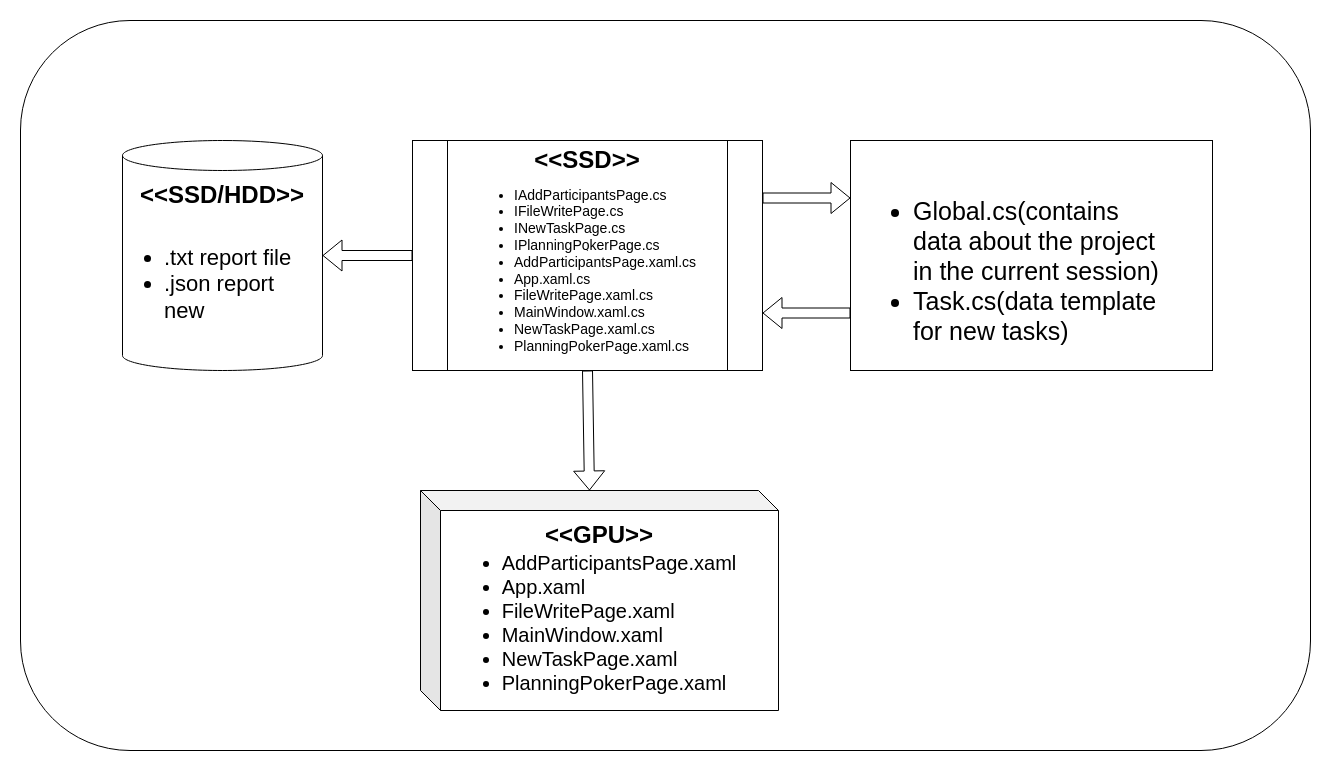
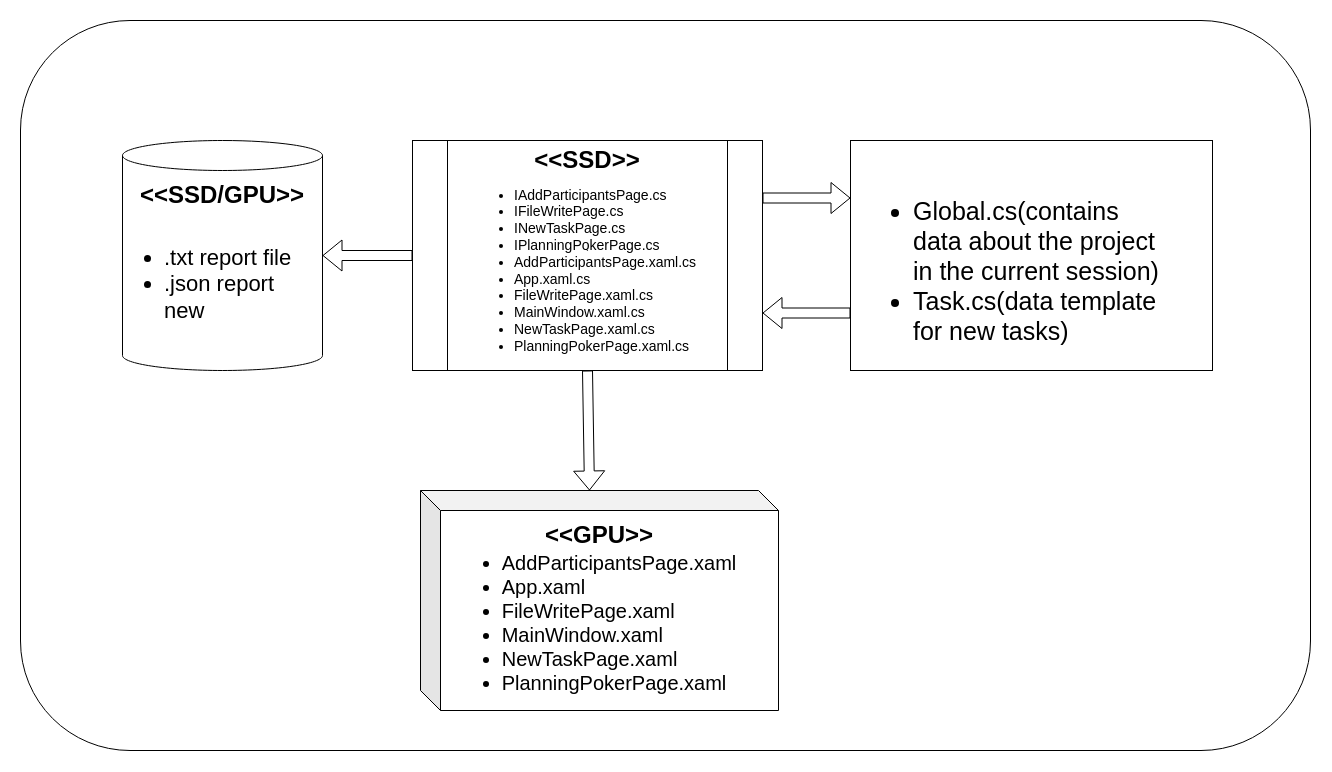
node "<<SSD/HDD>>": label "<<SSD/HDD>>" -> "<<SSD/GPU>>"
